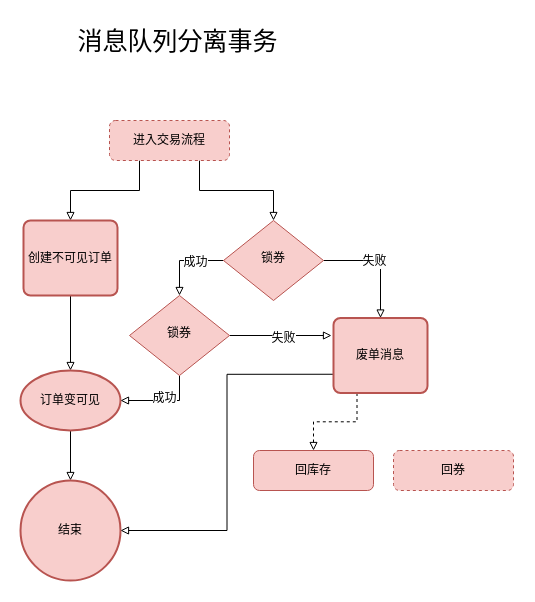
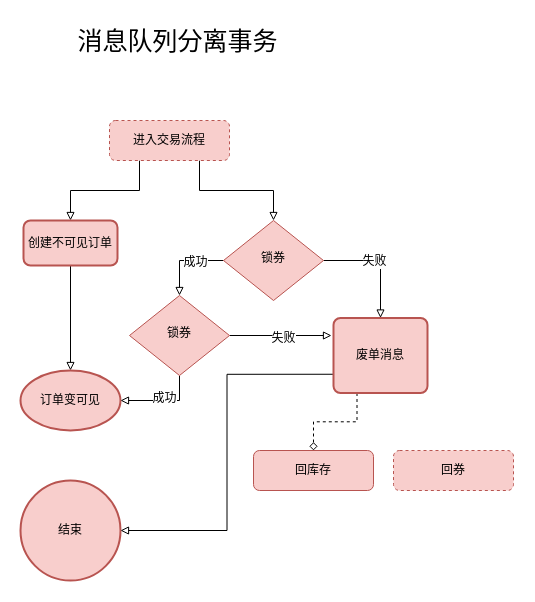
node "创建不可见订单": size 94x75 -> 94x45
edge "废单消息" -> "回库存": arrowhead block -> diamond
edge "订单变可见" -> "结束": removed
